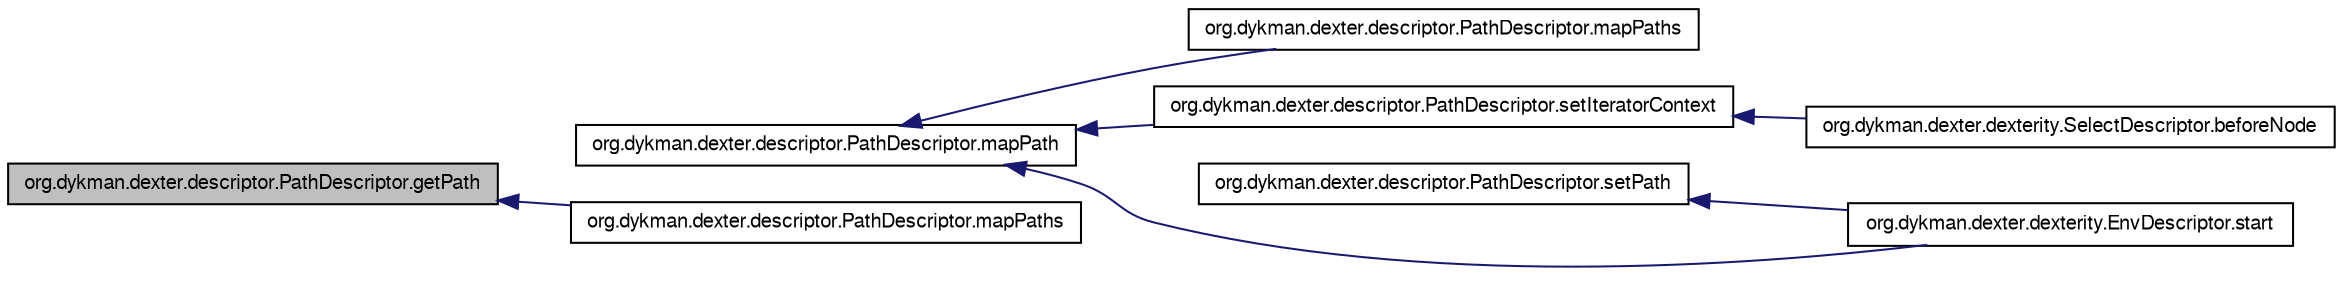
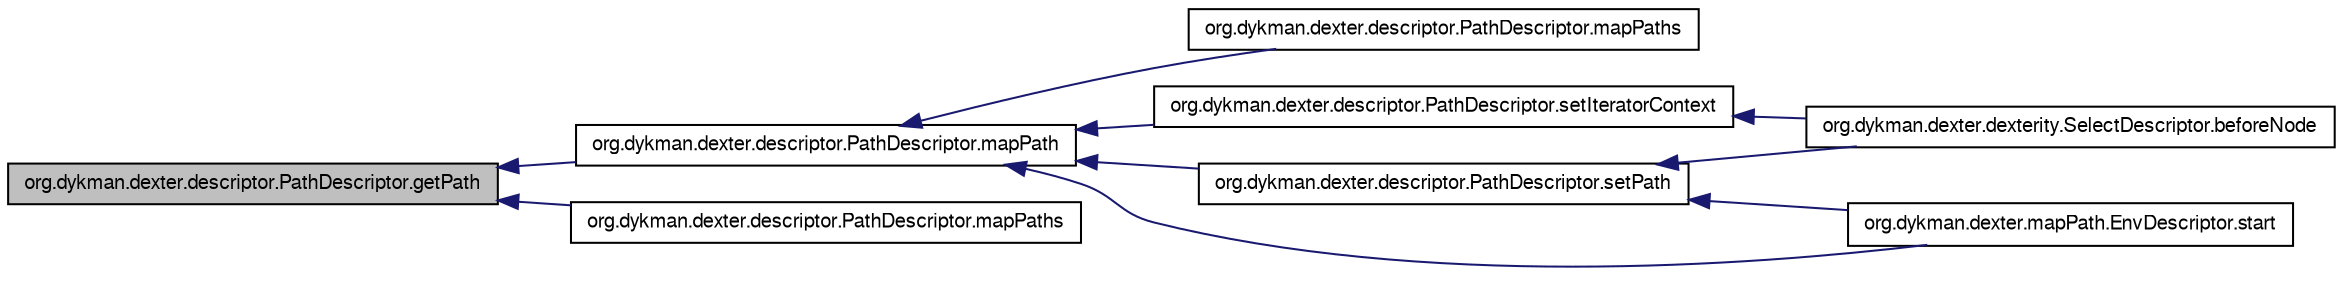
edge "org.dykman.dexter.dexterity.SelectDescriptor.beforeNode" -> "org.dykman.dexter.descriptor.PathDescriptor.setPath": added
edge "org.dykman.dexter.descriptor.PathDescriptor.mapPath" -> "org.dykman.dexter.descriptor.PathDescriptor.getPath": added
edge "org.dykman.dexter.descriptor.PathDescriptor.setPath" -> "org.dykman.dexter.descriptor.PathDescriptor.mapPath": added
node "org.dykman.dexter.dexterity.EnvDescriptor.start": label "org.dykman.dexter.dexterity.EnvDescriptor.start" -> "org.dykman.dexter.mapPath.EnvDescriptor.start"
